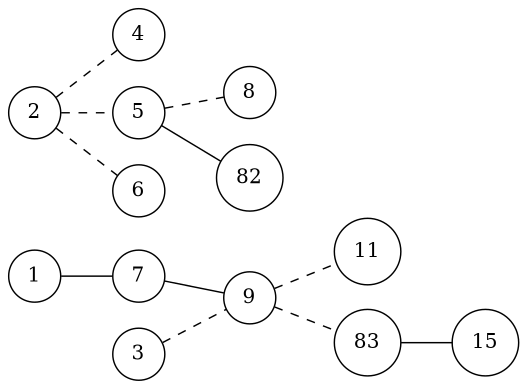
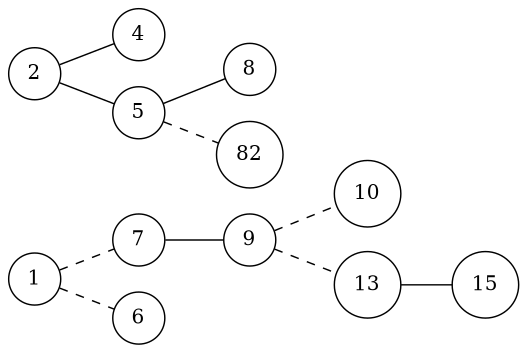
edge "4" -- "2": style dashed -> solid
edge "8" -- "5": style dashed -> solid
edge "2" -- "5": style dashed -> solid
edge "5" -- "82": style solid -> dashed
edge "2" -- "6": now "1" -- "6"
node "11": label "11" -> "10"
edge "1" -- "7": style solid -> dashed
node "83": label "83" -> "13"
node "3": removed
